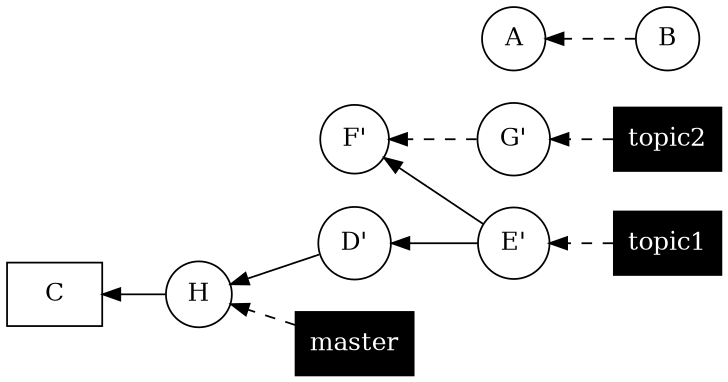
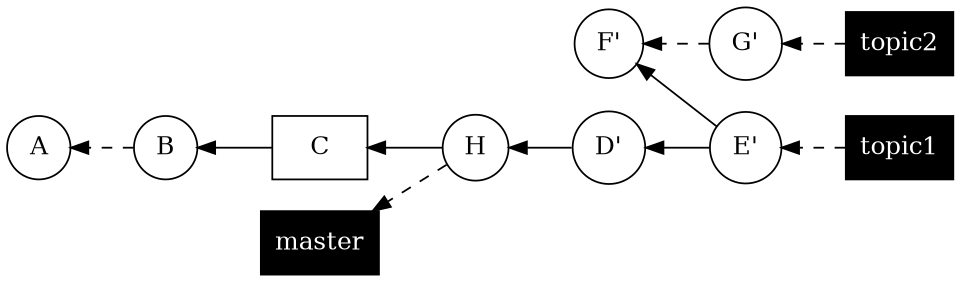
edge "C" -> "B": added
edge "master" -> "H": reversed
